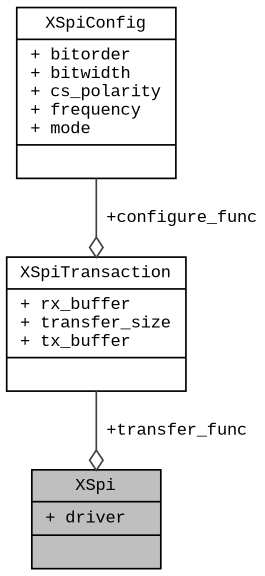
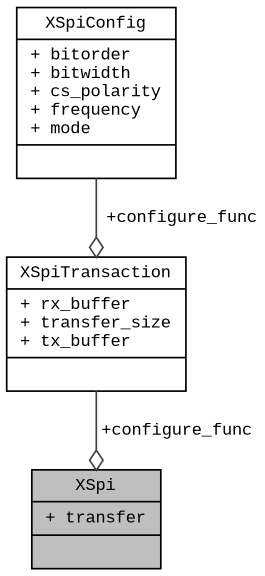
edge "XSpiTransaction" -> "XSpi": label " +transfer_func" -> " +configure_func"
node "XSpi": text "+ driver" -> "+ transfer"
